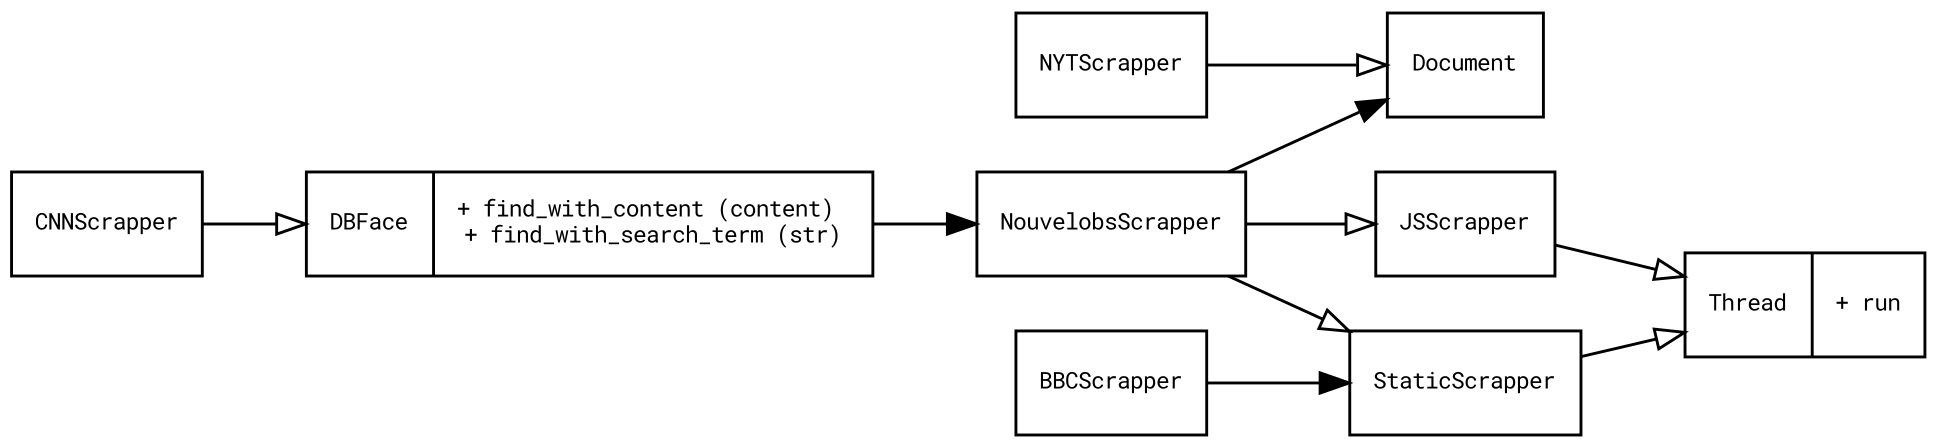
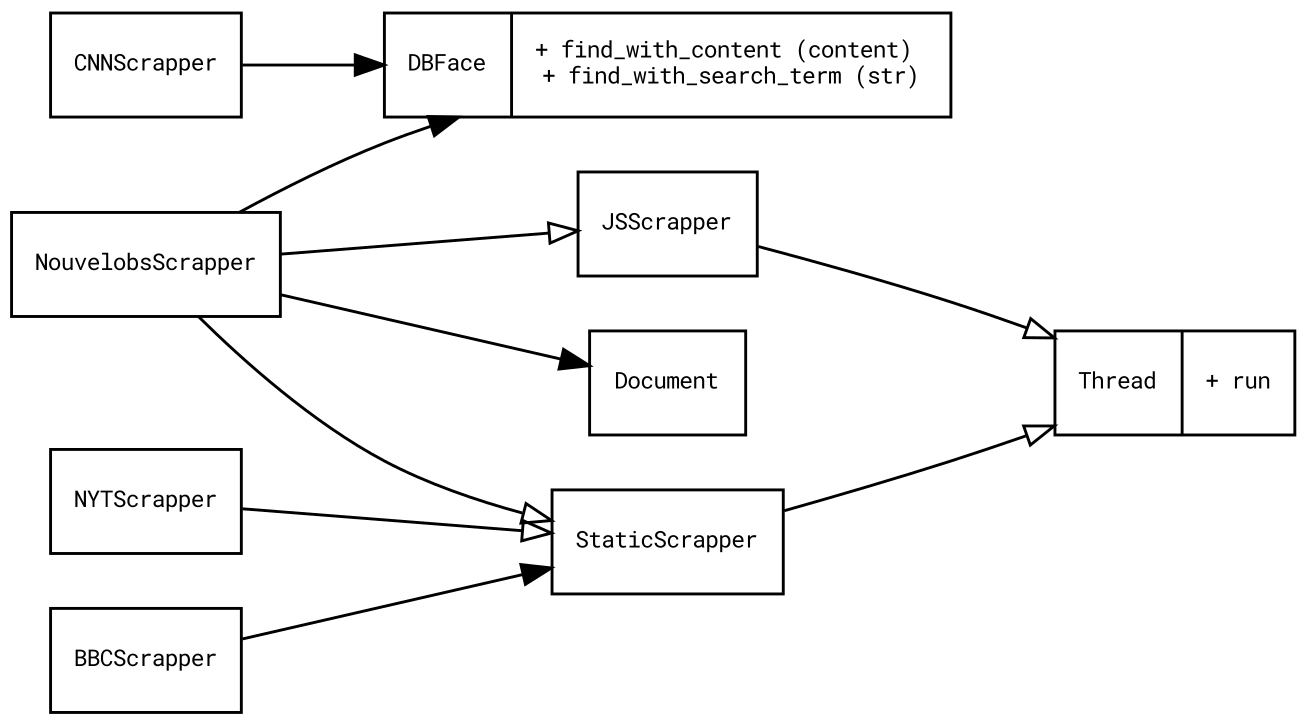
edge "NYTScrapper" -> "Document": now "NYTScrapper" -> "StaticScrapper"
edge "CNNScrapper" -> "DBFace": arrowhead empty -> normal
edge "DBFace" -> "NouvelobsScrapper": reversed
